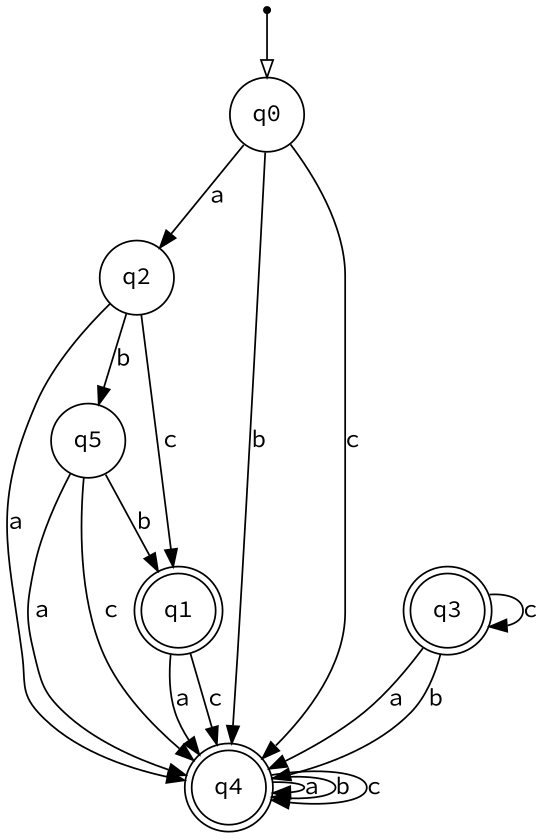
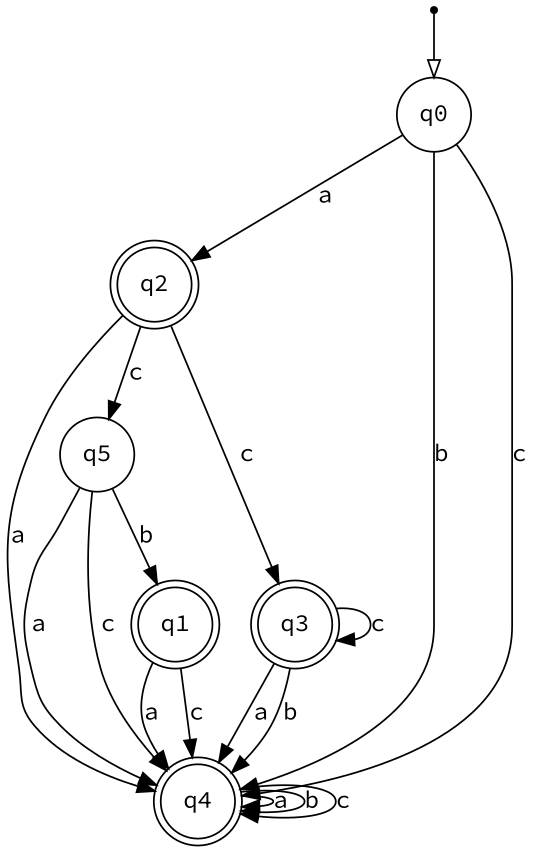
node "q2": shape circle -> doublecircle
edge "q2" -> "q5": label "b" -> "c"
edge "q2" -> "q1": now "q2" -> "q3"
